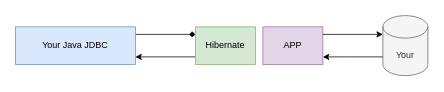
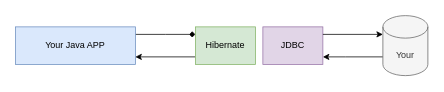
node "Your Java JDBC": label "Your Java JDBC" -> "Your Java APP"
node "APP": label "APP" -> "JDBC"
